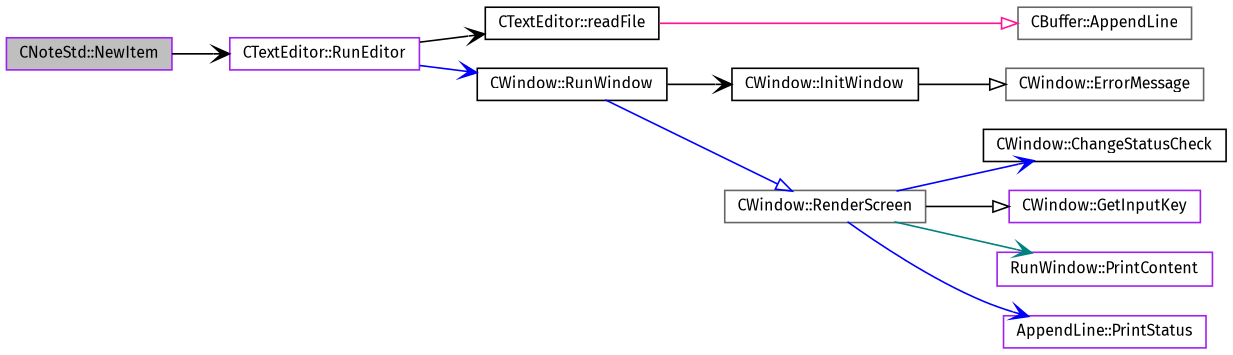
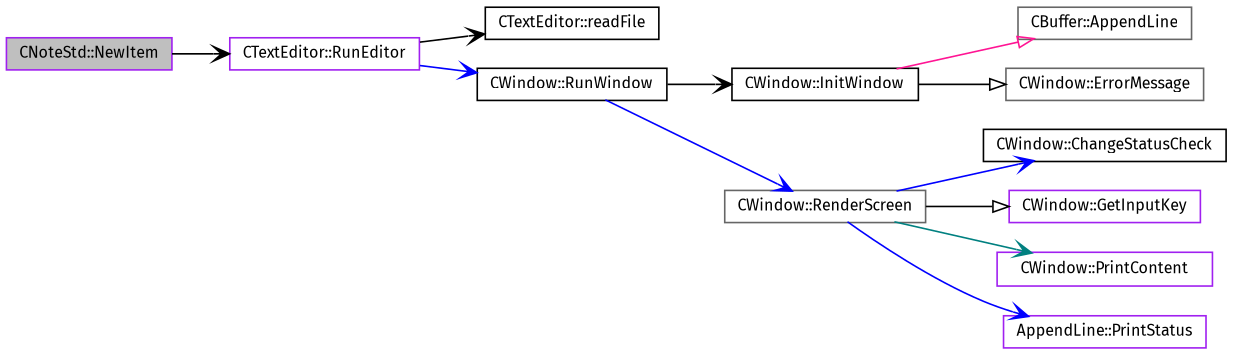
edge "CTextEditor::readFile" -> "CBuffer::AppendLine": now "CWindow::InitWindow" -> "CBuffer::AppendLine"
edge "CWindow::RunWindow" -> "CWindow::RenderScreen": arrowhead onormal -> vee
node "RunWindow::PrintContent": label "RunWindow::PrintContent" -> "CWindow::PrintContent"
